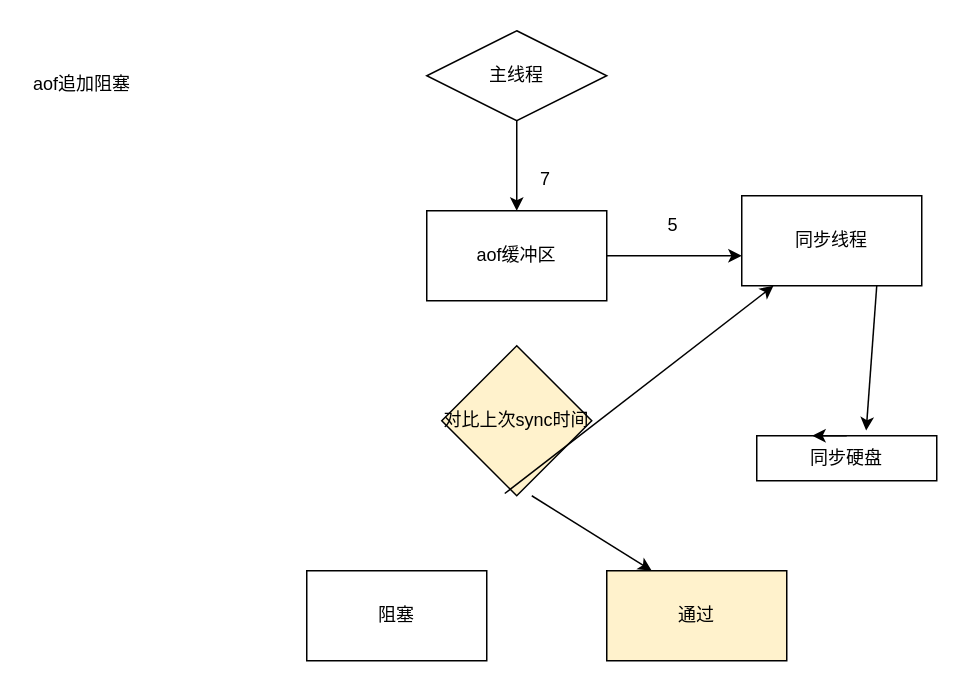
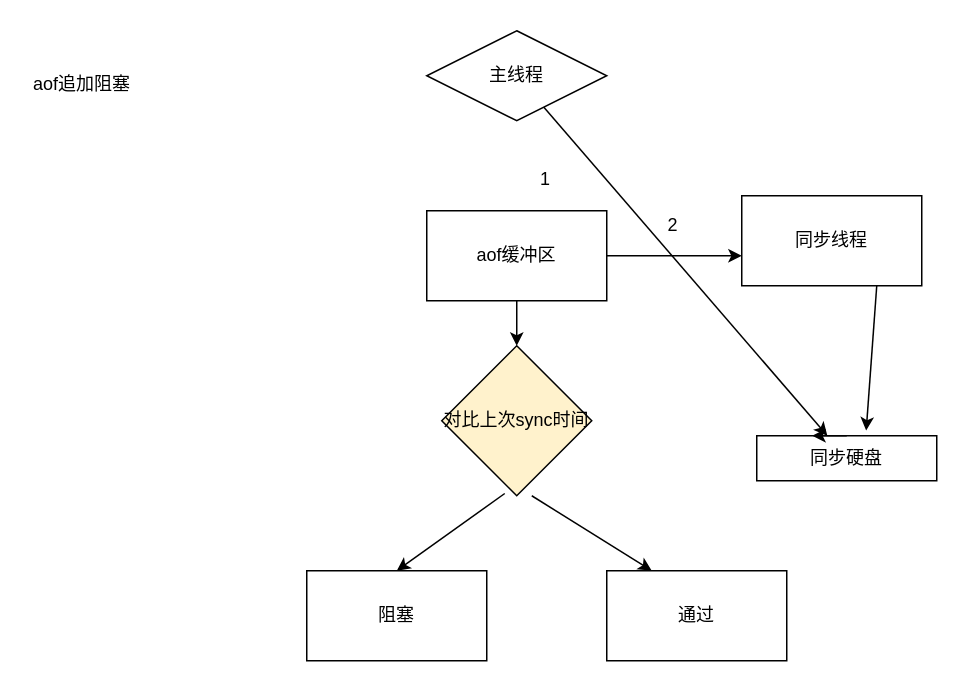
edge "主线程" -> "aof缓冲区": now "主线程" -> "同步硬盘"
node "7": label "7" -> "1"
node "5": label "5" -> "2"
edge "aof缓冲区" -> "对比上次sync时间": added
edge "对比上次sync时间" -> "同步线程": now "对比上次sync时间" -> "阻塞"
node "通过": fillcolor #fff2cc -> #ffffff
